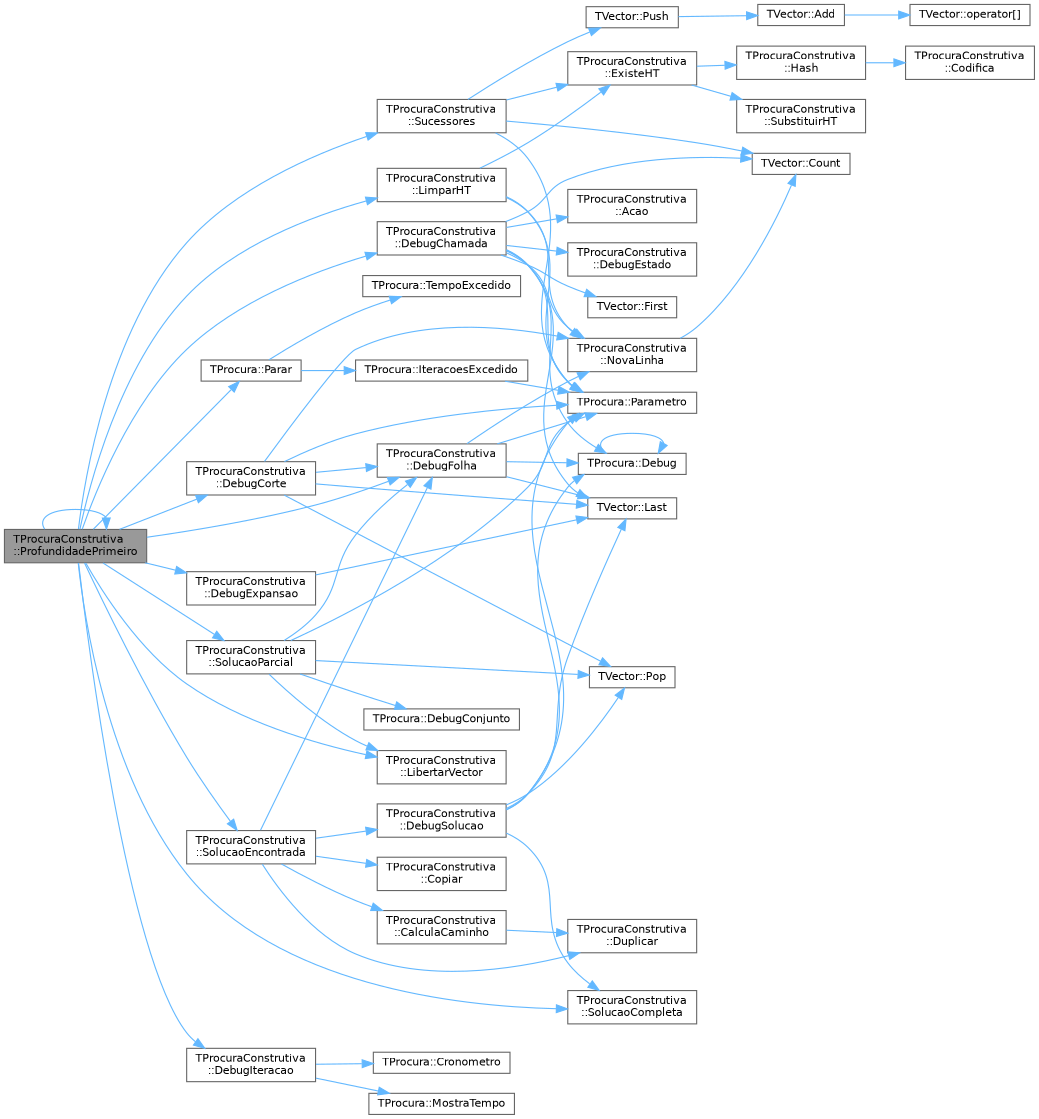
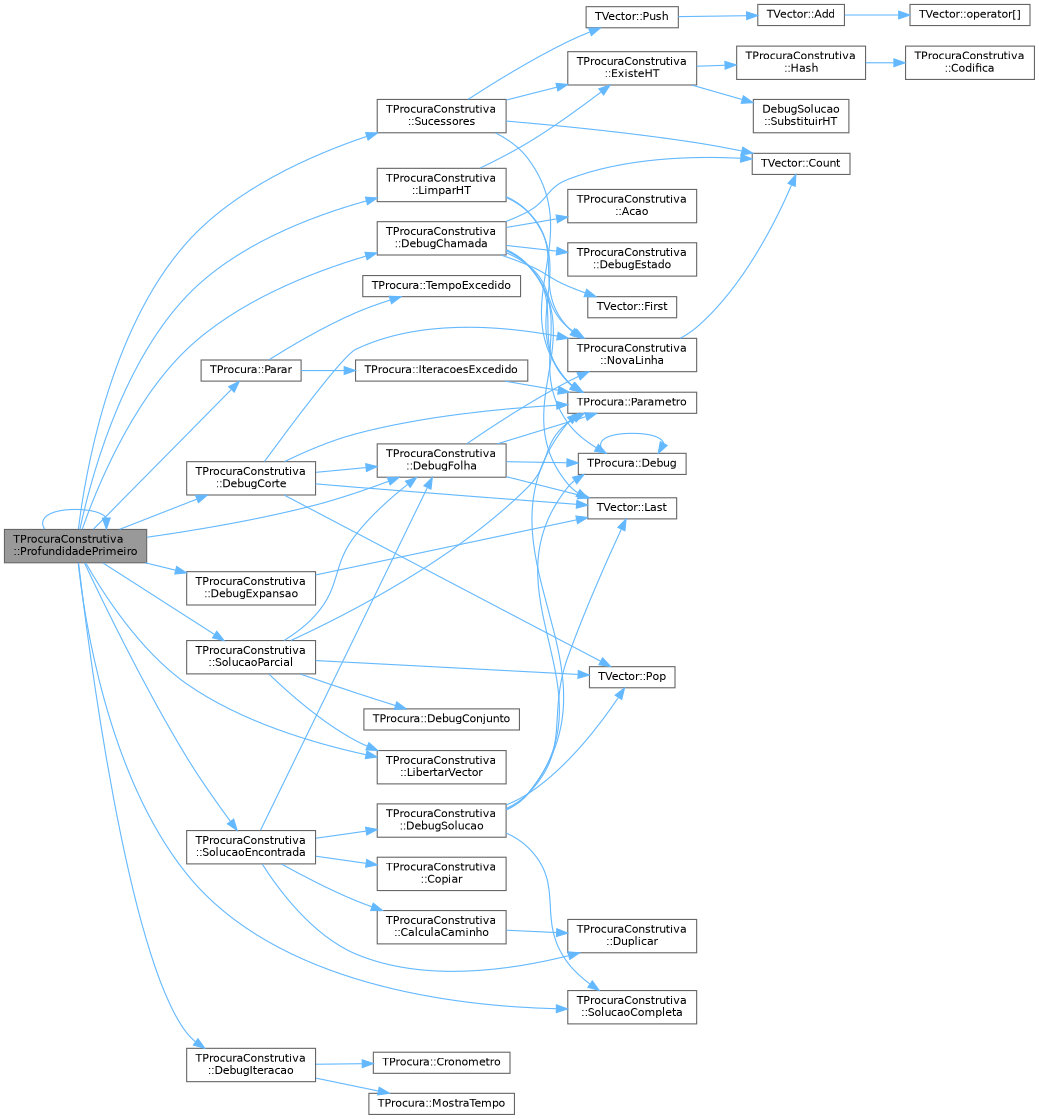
node "TProcuraConstrutiva ::SubstituirHT": label "TProcuraConstrutiva ::SubstituirHT" -> "DebugSolucao ::SubstituirHT"
